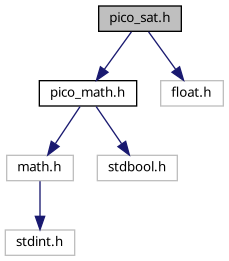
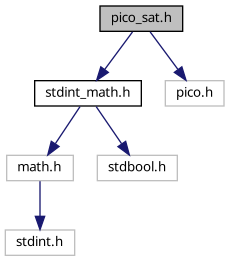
node "pico_math.h": label "pico_math.h" -> "stdint_math.h"
node "float.h": label "float.h" -> "pico.h"
